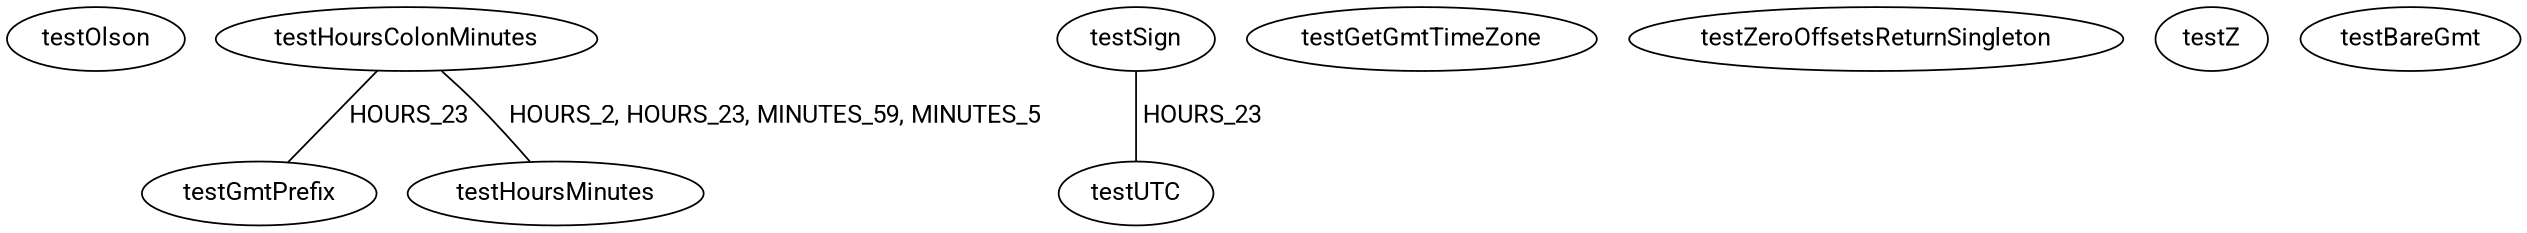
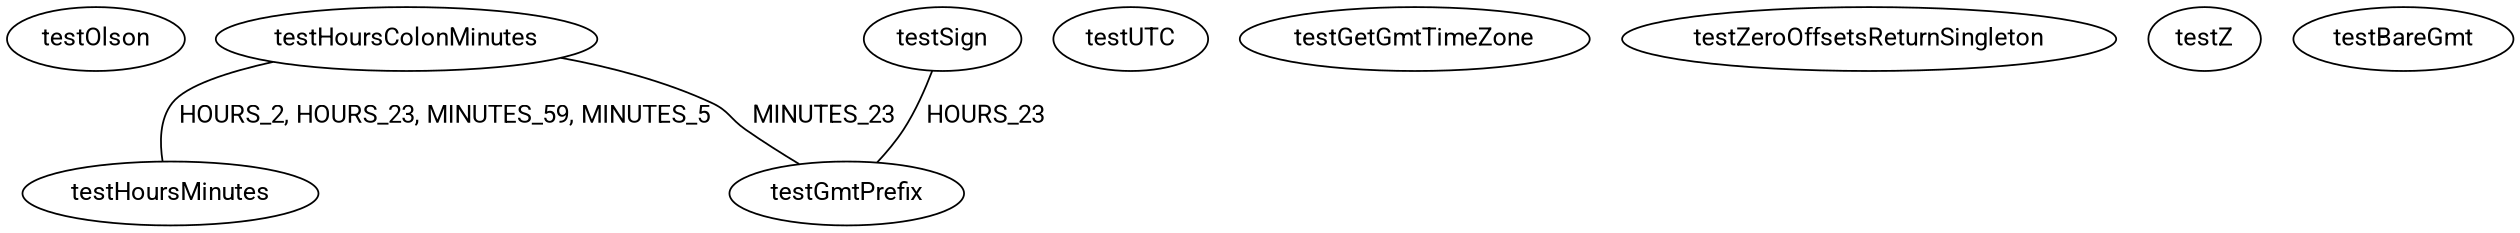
edge "testHoursColonMinutes" -- "testGmtPrefix": label " HOURS_23" -> " MINUTES_23"
edge "testSign" -- "testUTC": now "testSign" -- "testGmtPrefix"
